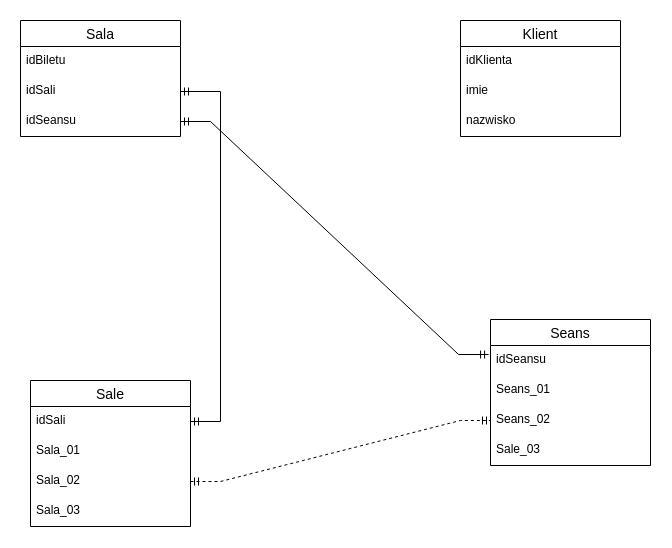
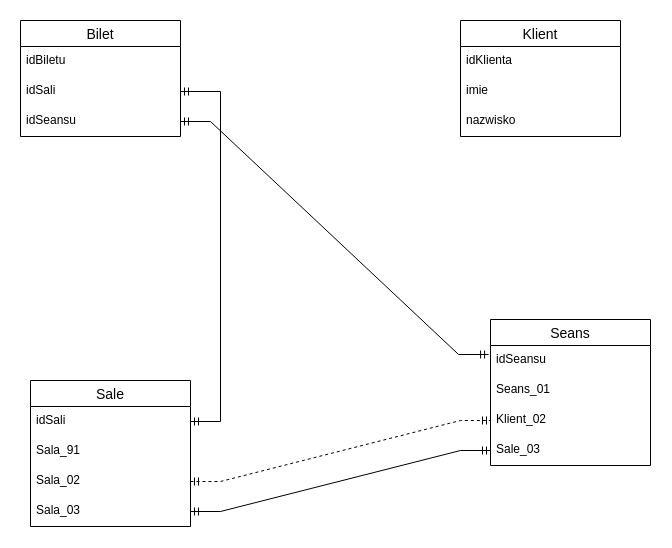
node "Sala": label "Sala" -> "Bilet"
node "Seans_02": label "Seans_02" -> "Klient_02"
node "Sala_01": label "Sala_01" -> "Sala_91"
edge "Sale_03" -- "Sala_03": added
